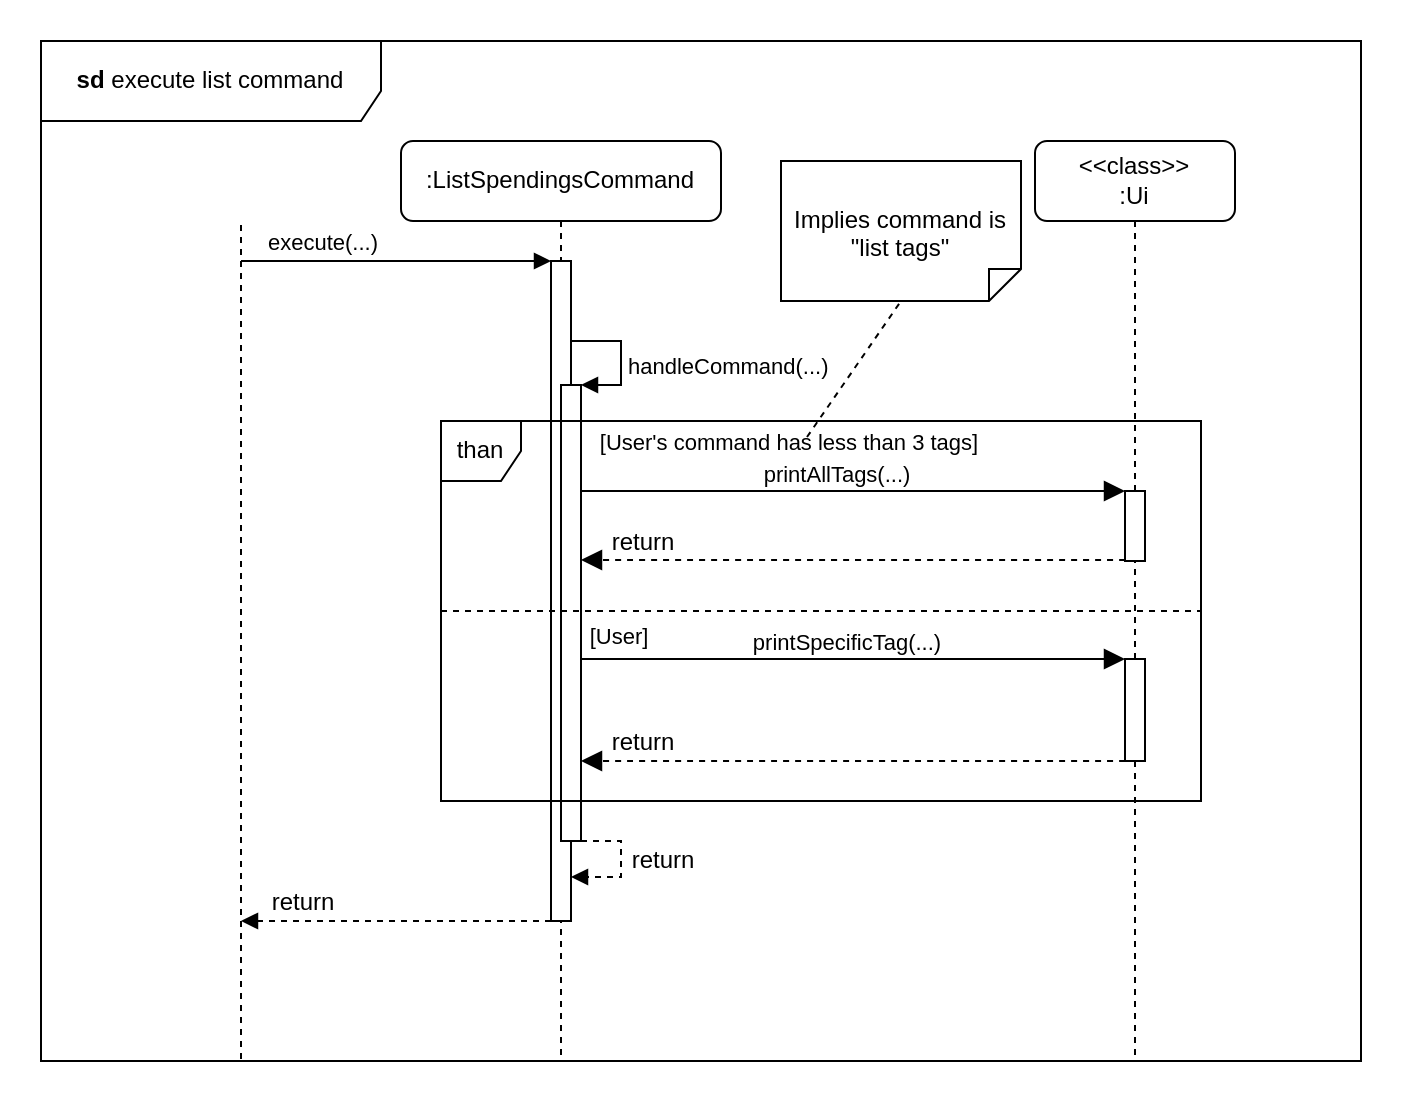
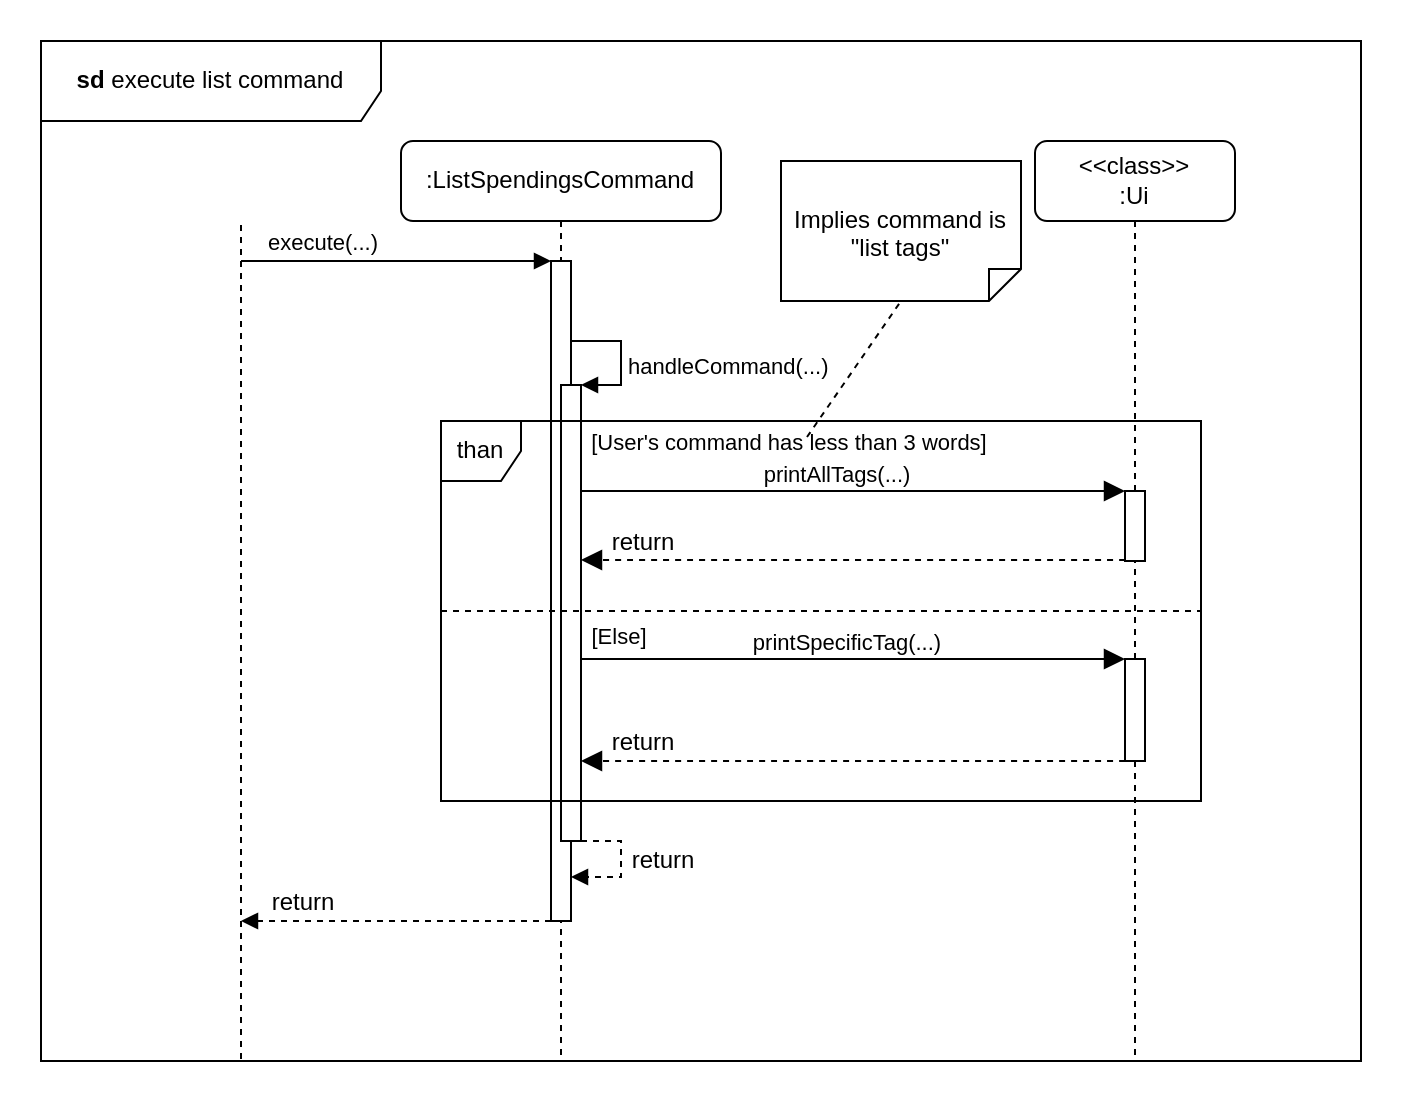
node "[User's command has less than 3 tags]": label "[User's command has less than 3 tags]" -> "[User's command has less than 3 words]"
node "[User]": label "[User]" -> "[Else]"
